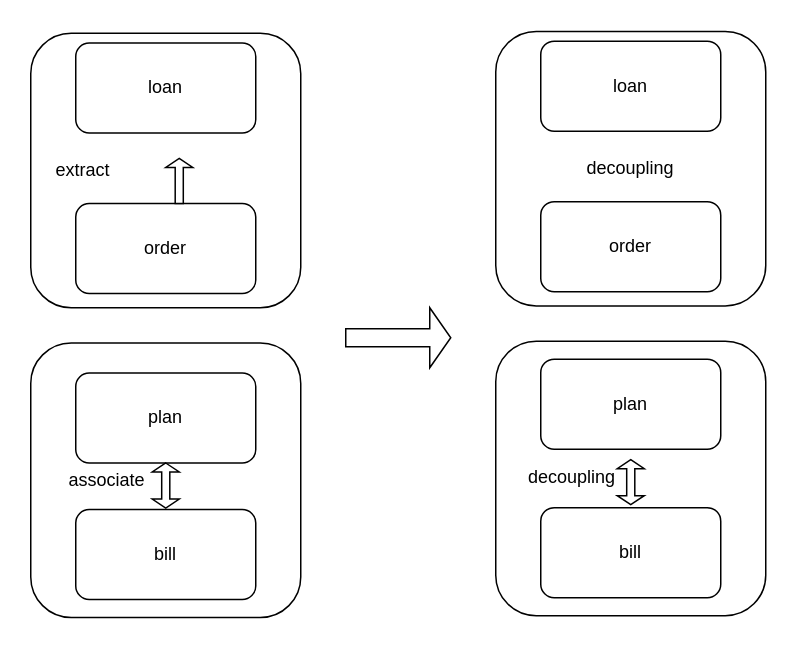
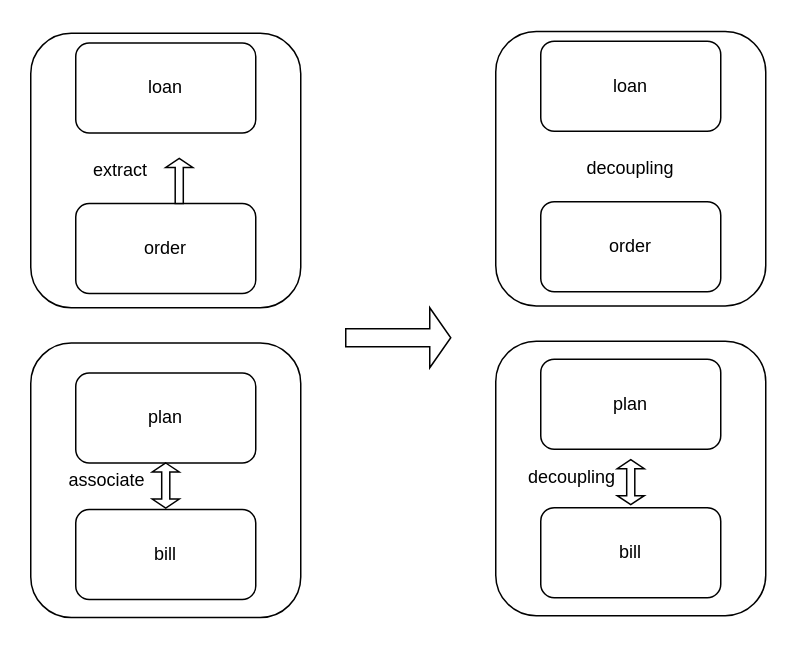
node "extract": moved (83, 170) -> (121, 170)
